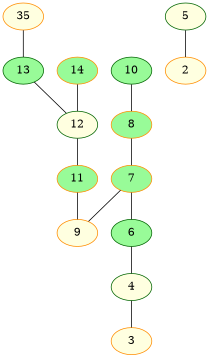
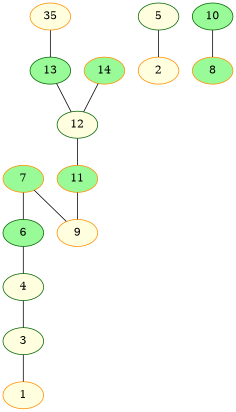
edge "8" -- "7": removed
node "3": color darkorange -> darkgreen
node "1": added
